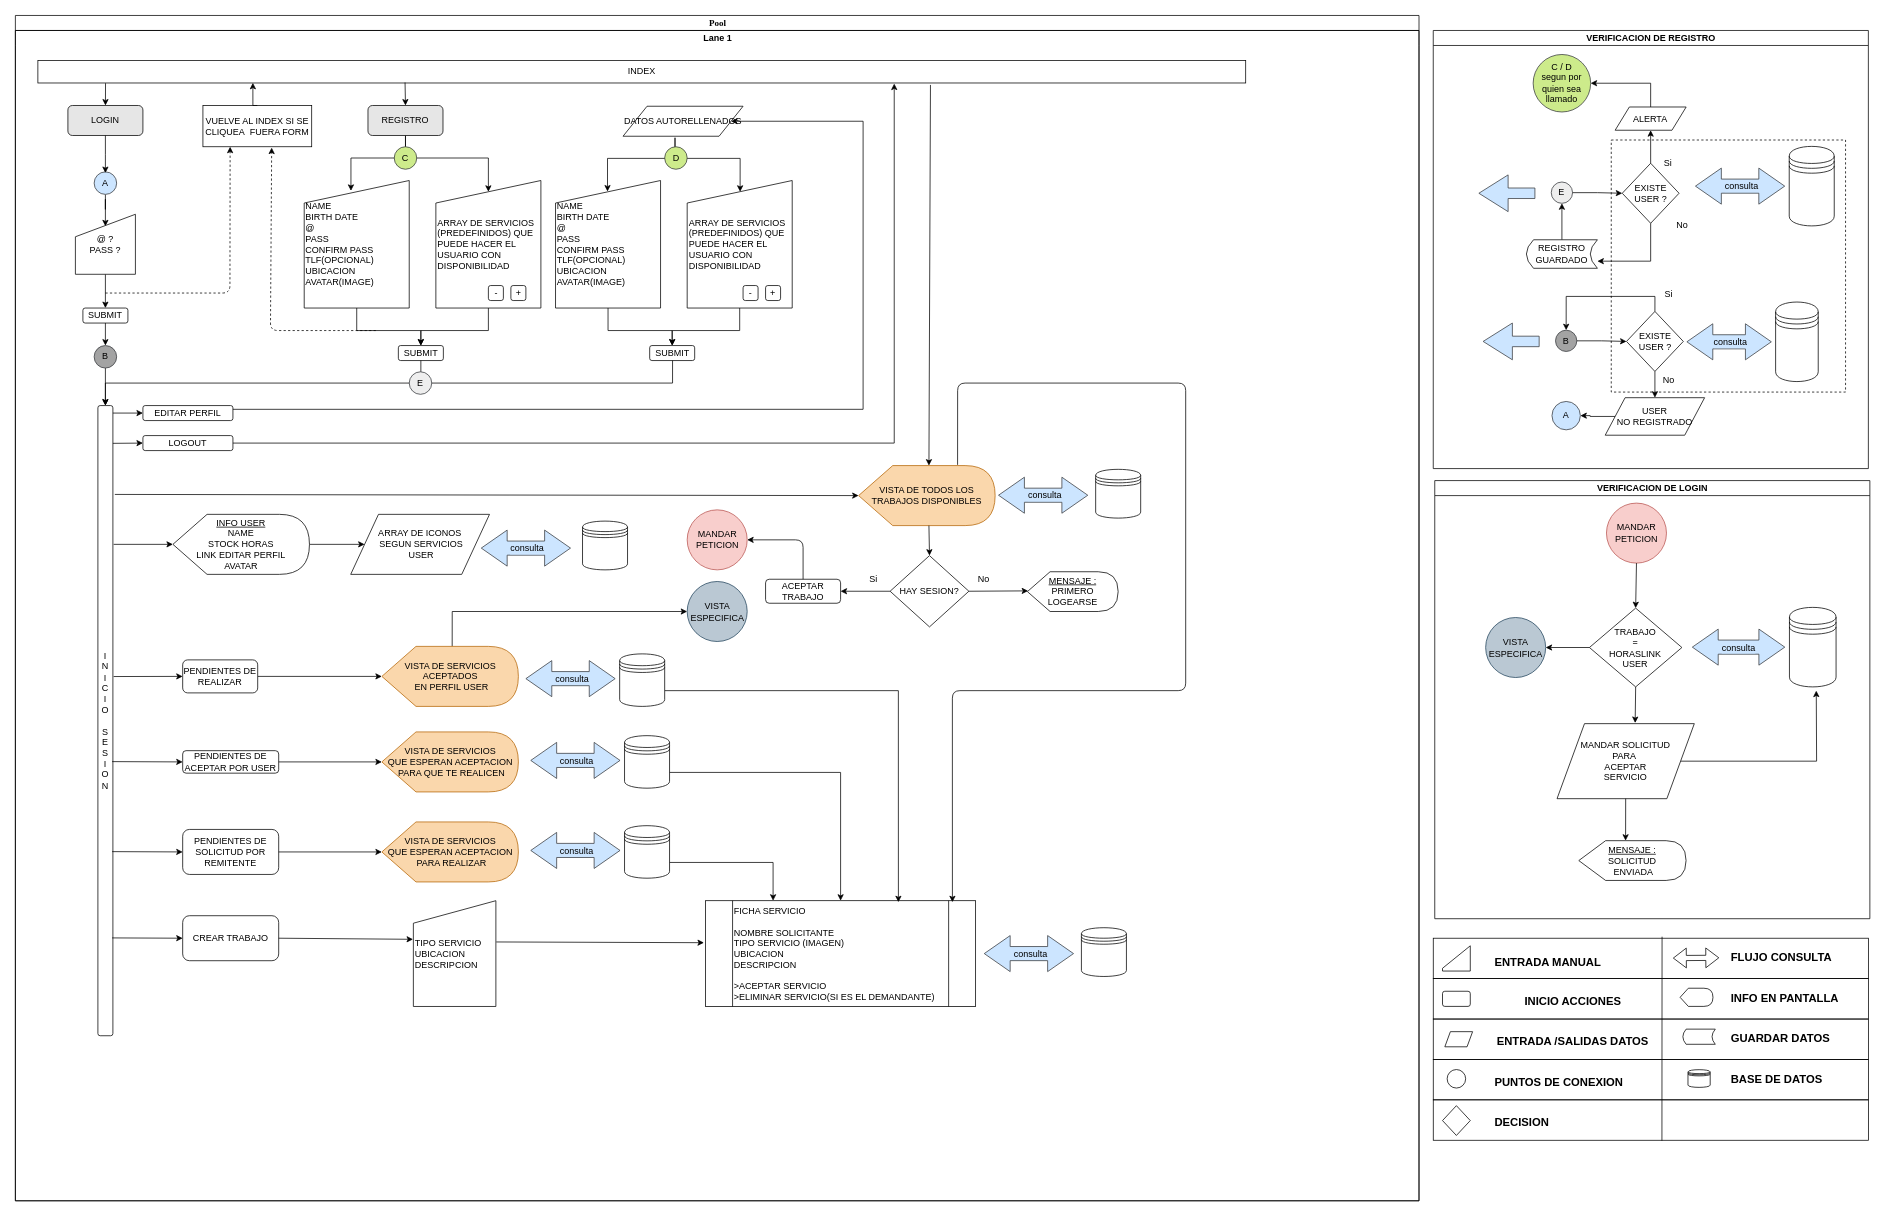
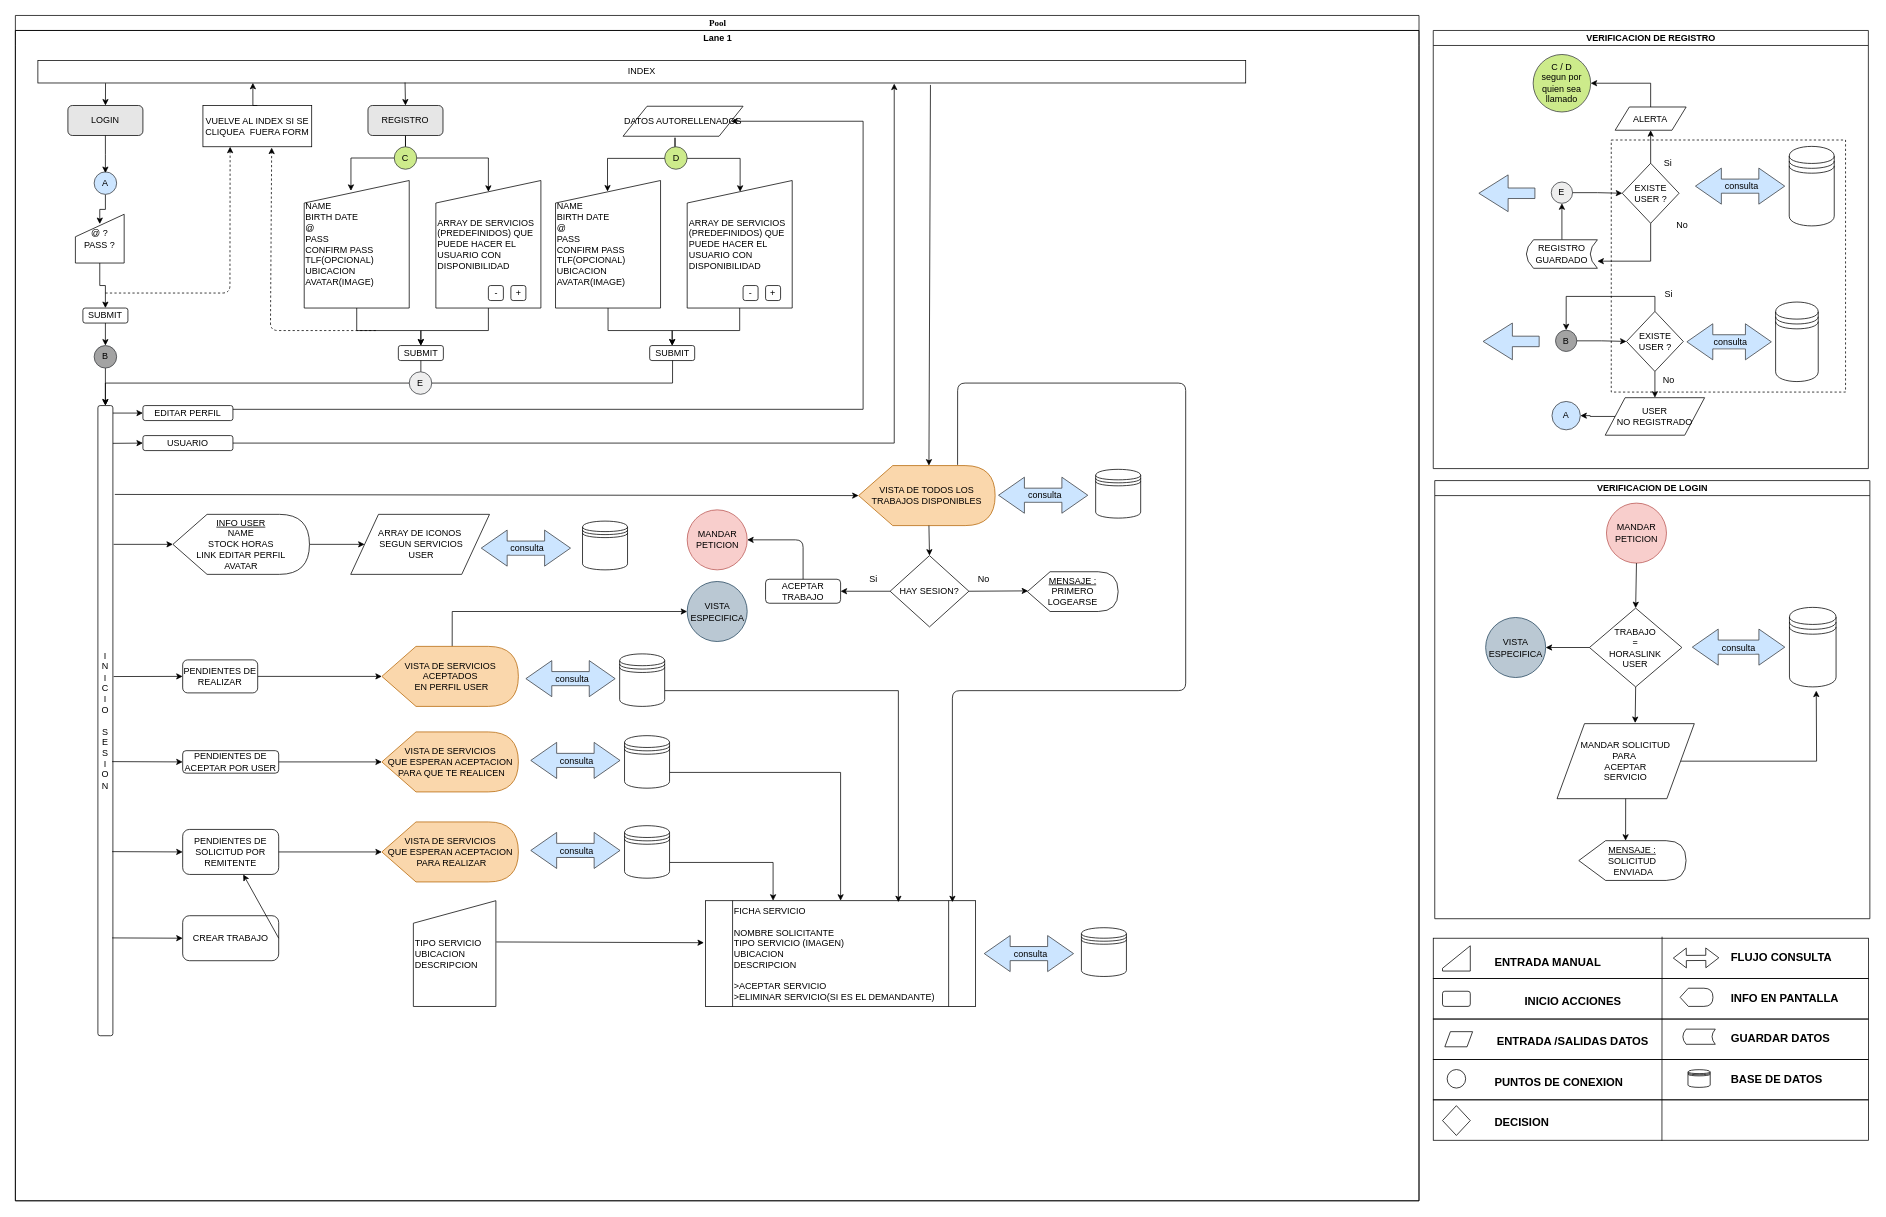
node "@ ? PASS ?": size 60x60 -> 49x49
node "LOGOUT": label "LOGOUT" -> "USUARIO"
edge "CREAR TRABAJO" -> "TIPO SERVICIO UBICACION DESCRIPCION": now "CREAR TRABAJO" -> "PENDIENTES DE SOLICITUD POR REMITENTE"
